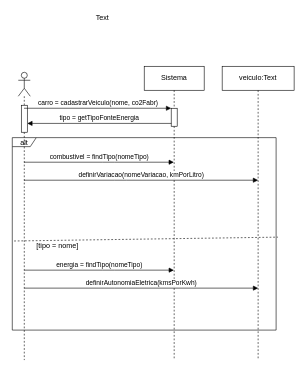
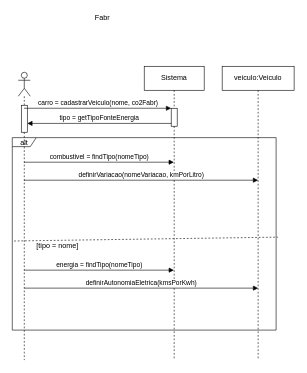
node "Text": label "Text" -> "Fabr"
node "veiculo:Text": label "veiculo:Text" -> "veiculo:Veiculo"
